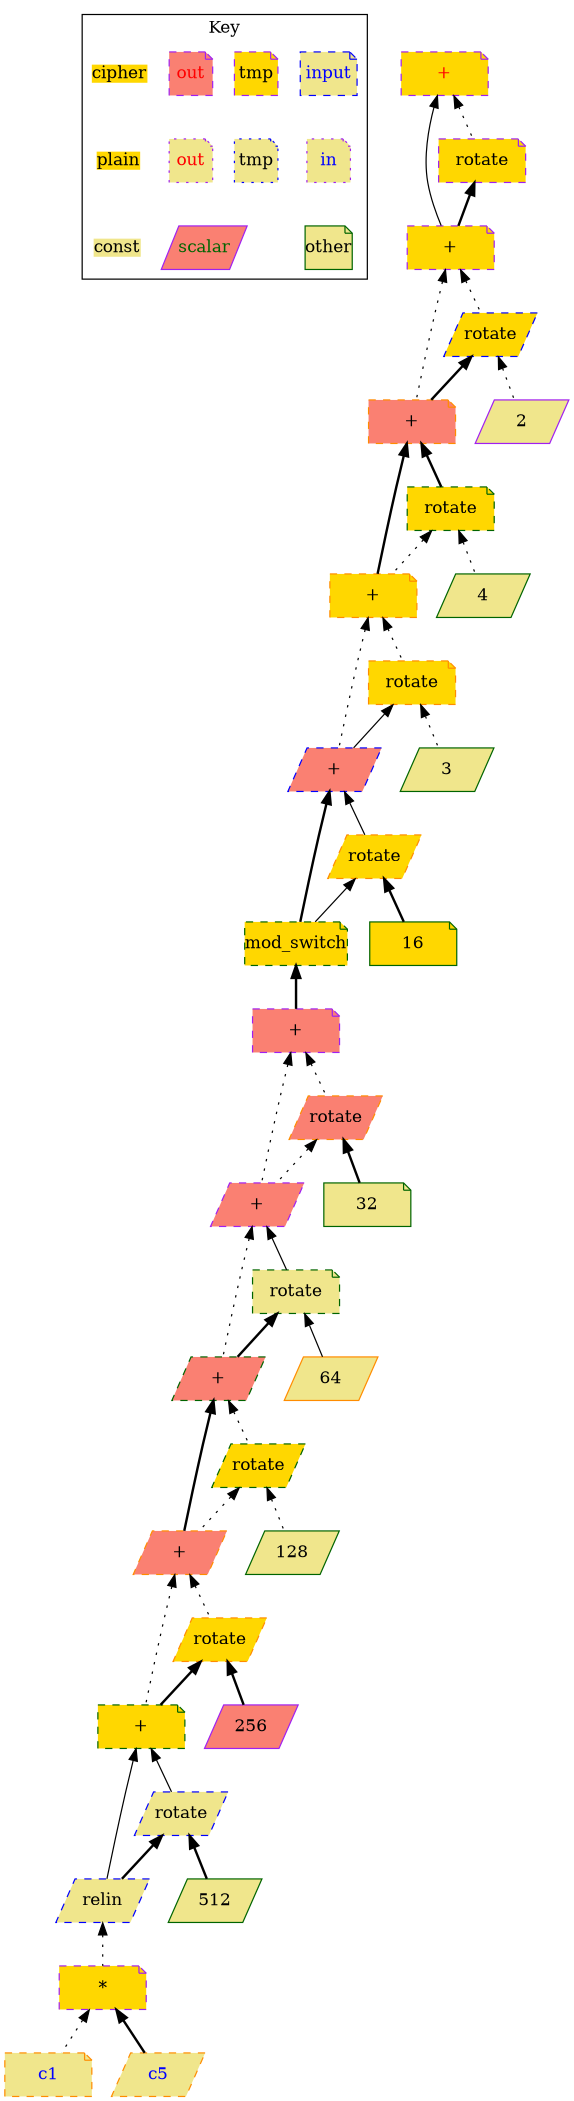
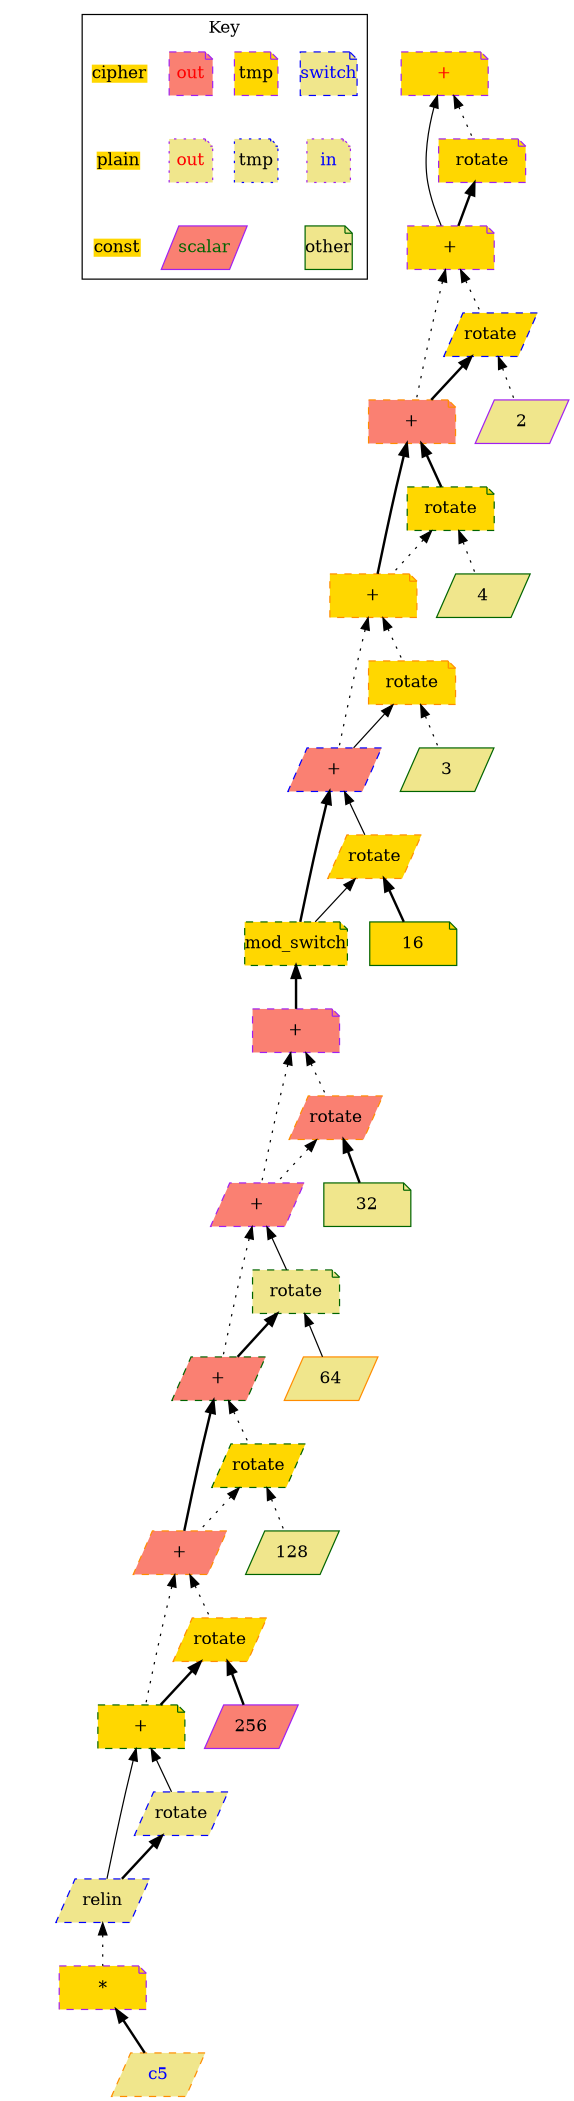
node "input": label "input" -> "switch"
node "const": fillcolor khaki -> gold
node "512": removed
node "c1": removed
